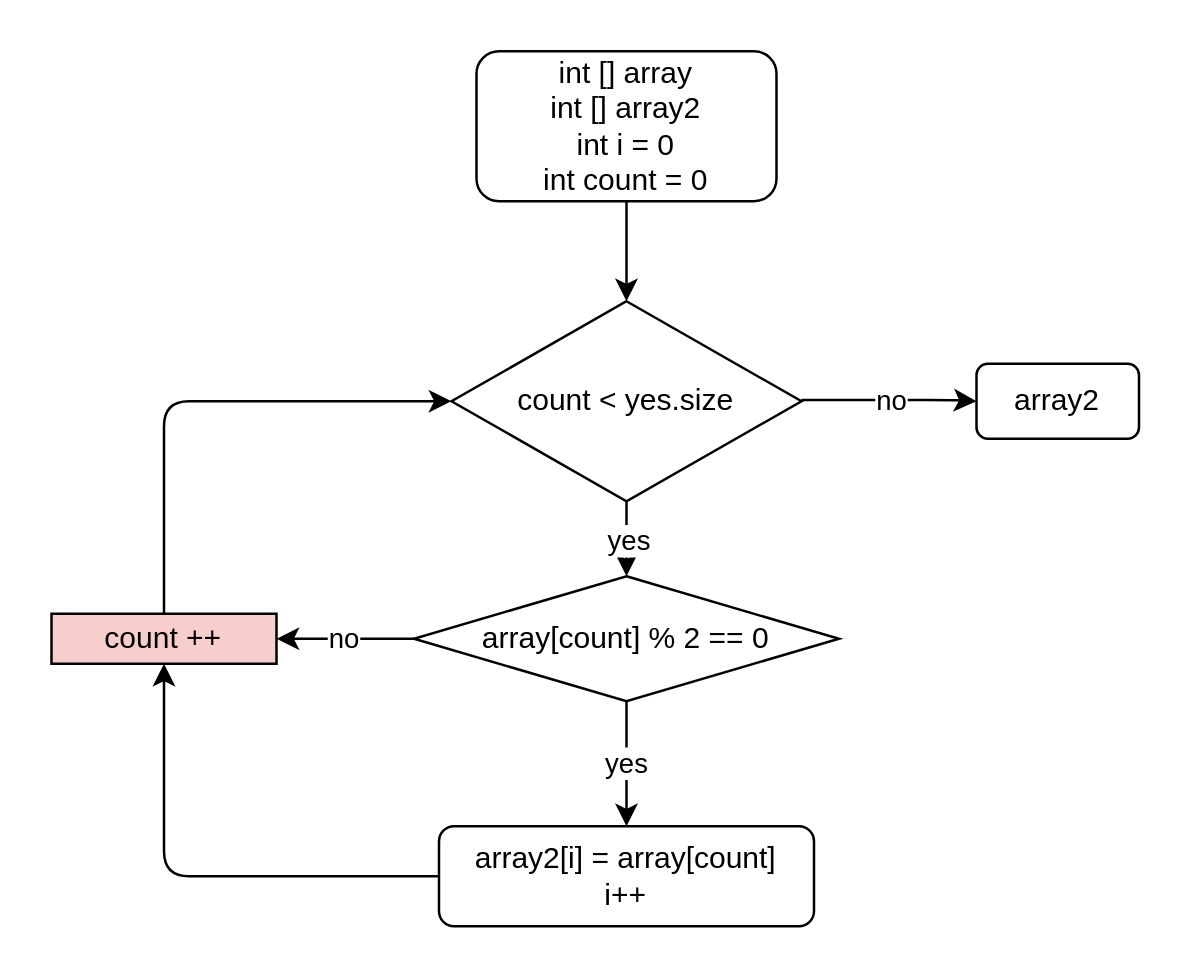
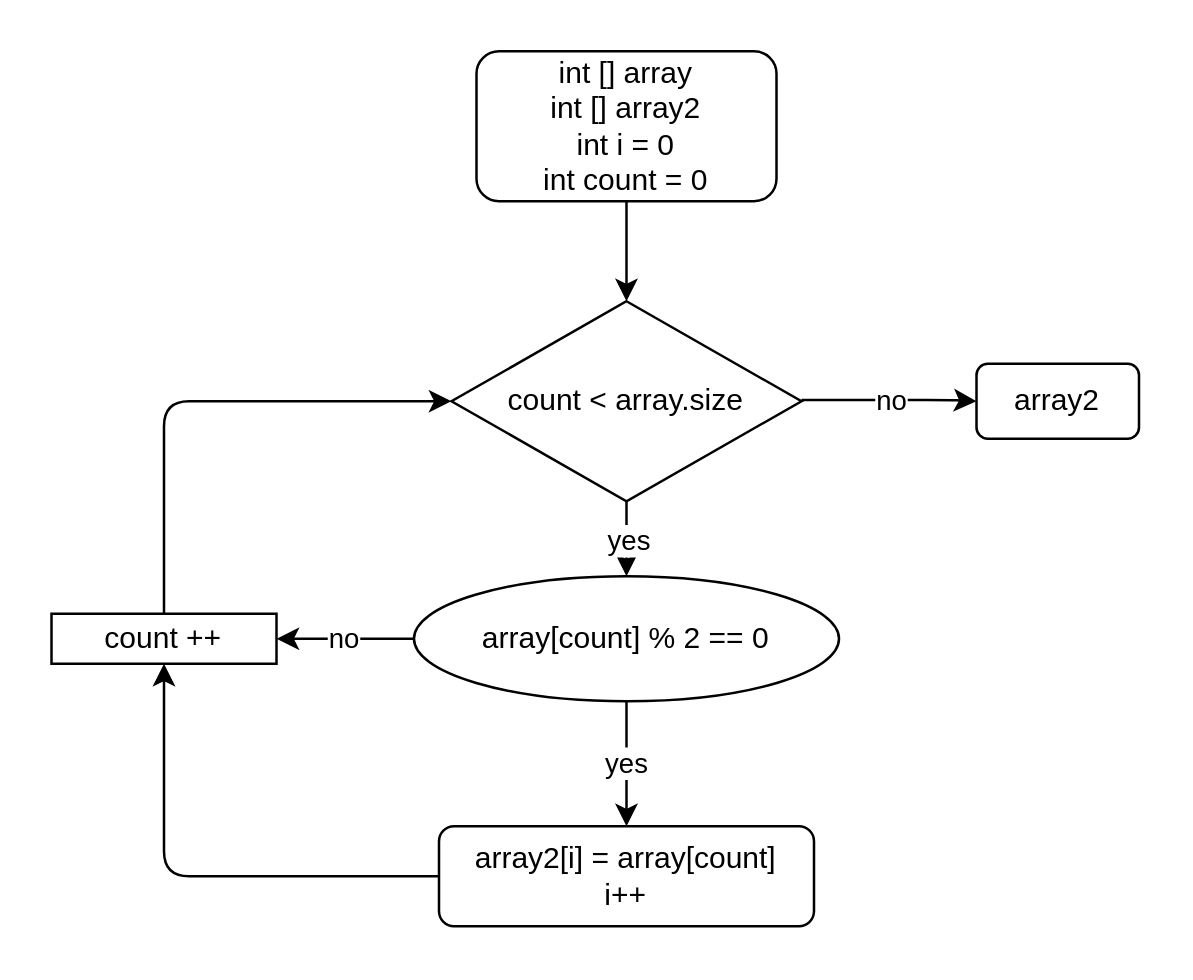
node "count < yes.size": label "count < yes.size" -> "count < array.size"
node "count ++": fillcolor #f8cecc -> #ffffff
node "array[count] % 2 == 0": shape diamond -> ellipse
